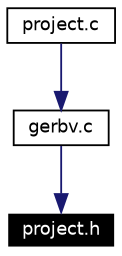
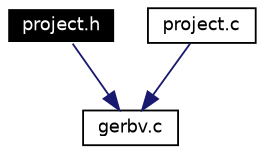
edge "gerbv.c" -> "project.h": reversed
